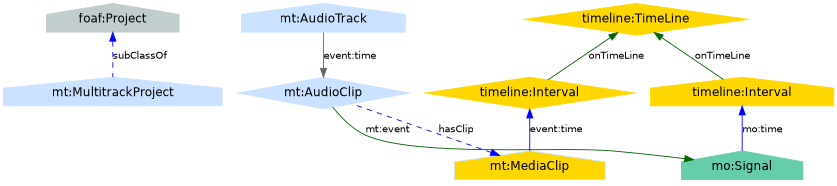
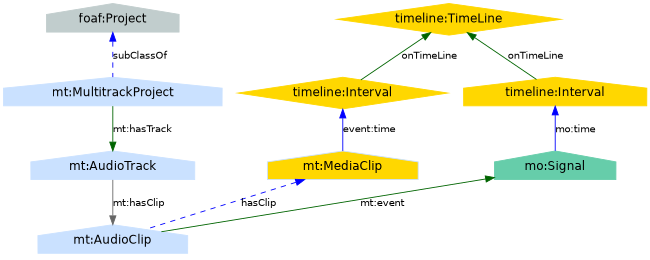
edge "mt:AudioTrack" -> "mt:AudioClip": label "event:time" -> "mt:hasClip"
node "mt:AudioClip": shape diamond -> house
edge "mt:MultitrackProject" -> "mt:AudioTrack": added, label "mt:hasTrack"
